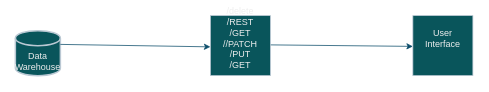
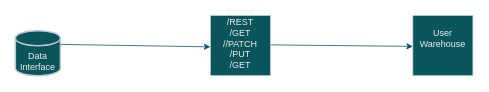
node "User Interface": label "User Interface" -> "User Warehouse"
node "Data Warehouse": label "Data Warehouse" -> "Data Interface"
